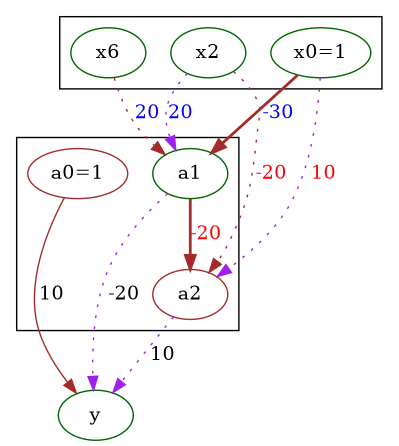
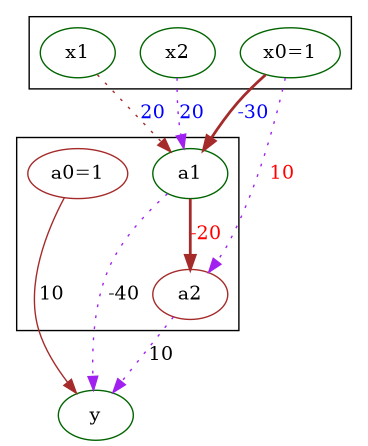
node "x6": label "x6" -> "x1"
edge "x2" -> "a2": removed, label "-20"
edge "a1" -> "y": label "-20" -> "-40"
